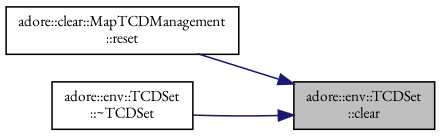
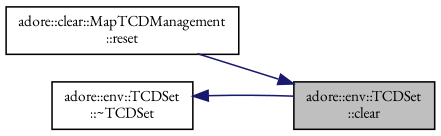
edge "adore::env::TCDSet ::~TCDSet" -> "adore::env::TCDSet ::clear": reversed
